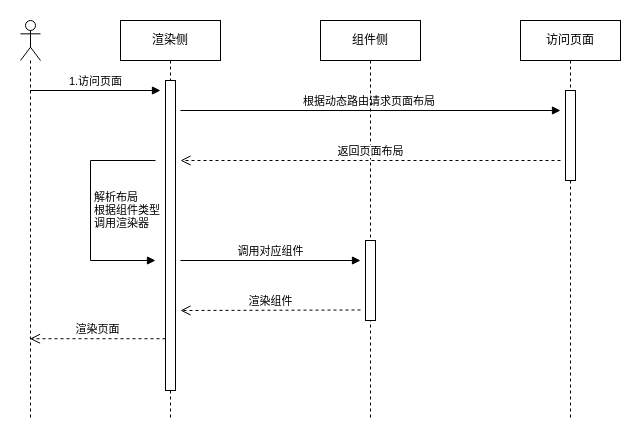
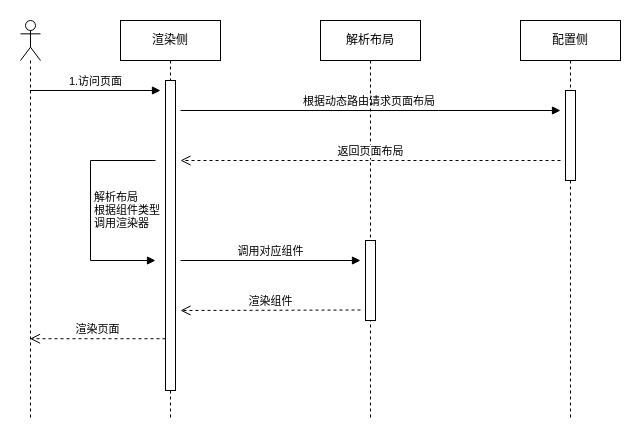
node "组件侧": label "组件侧" -> "解析布局"
node "访问页面": label "访问页面" -> "配置侧"
